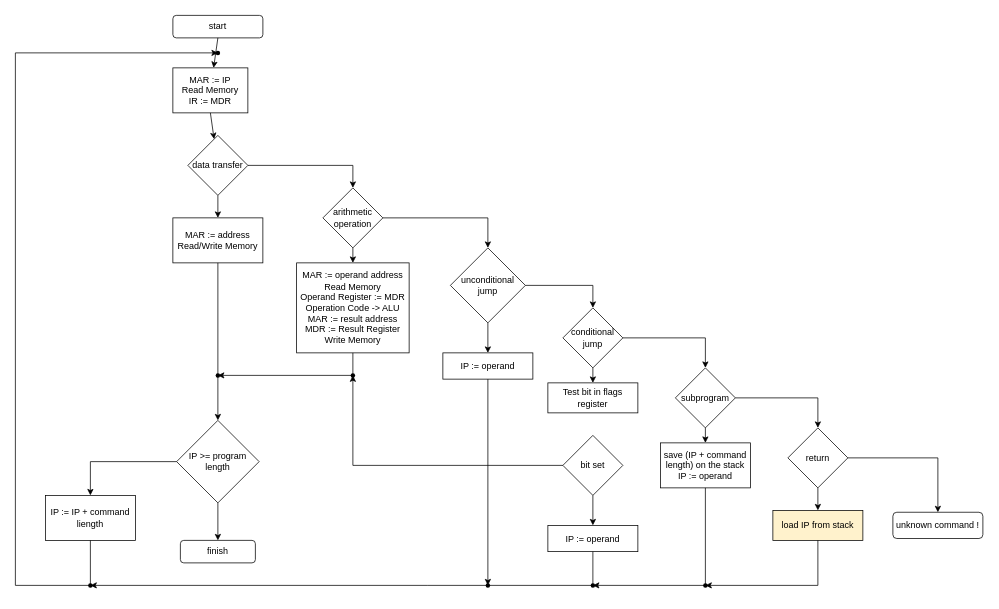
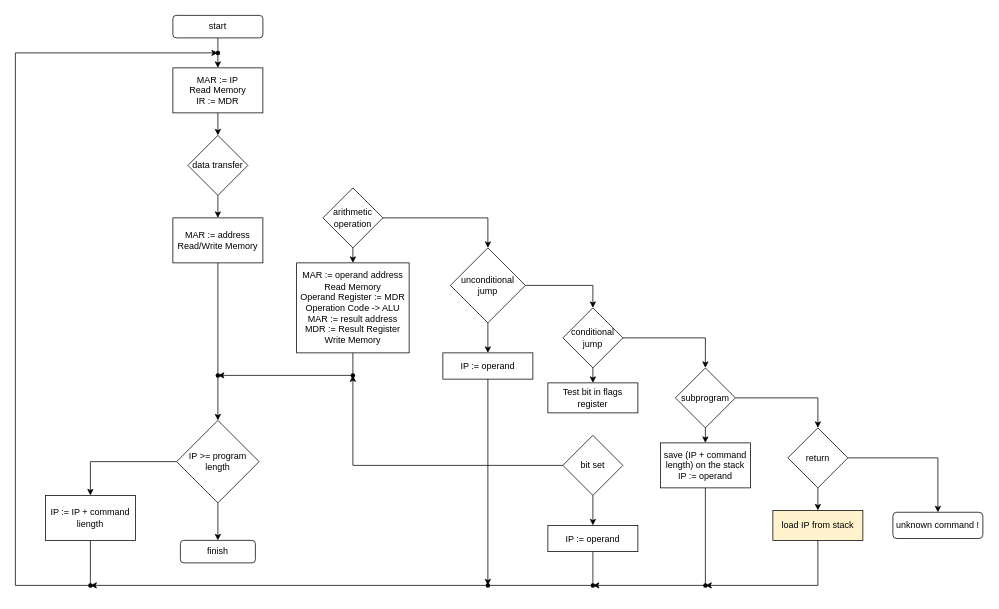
node "MAR := IP Read Memory IR := MDR": size 75x45 -> 90x45
edge "data transfer" -> "arithmetic operation": removed
